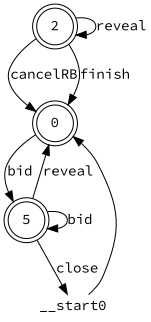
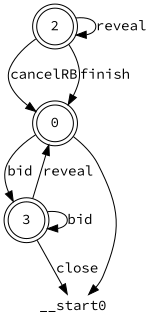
edge "__start0" -> "0": reversed
node "5": label "5" -> "3"
